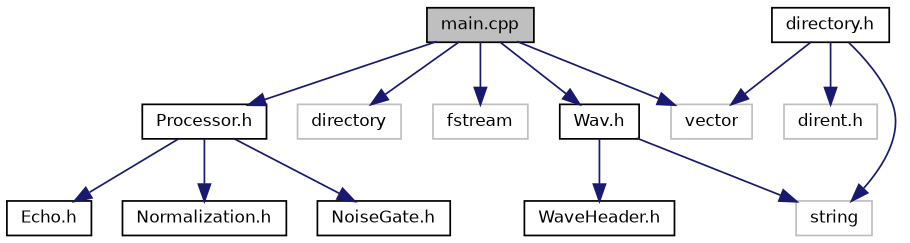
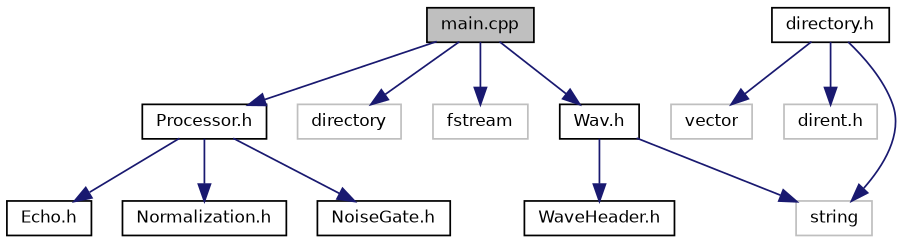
edge "main.cpp" -> "vector": removed
